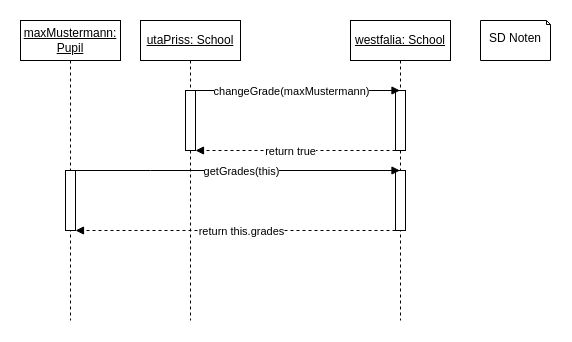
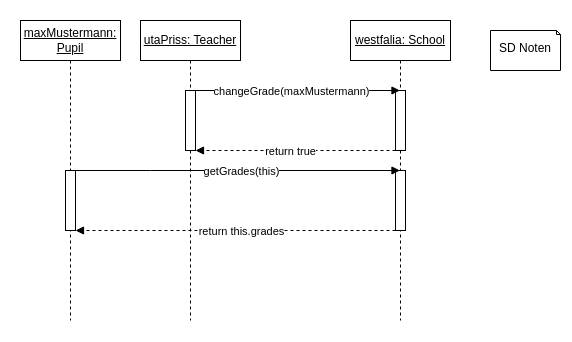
node "utaPriss: School": label "utaPriss: School" -> "utaPriss: Teacher"
node "SD Noten": moved (516, 41) -> (526, 51)
